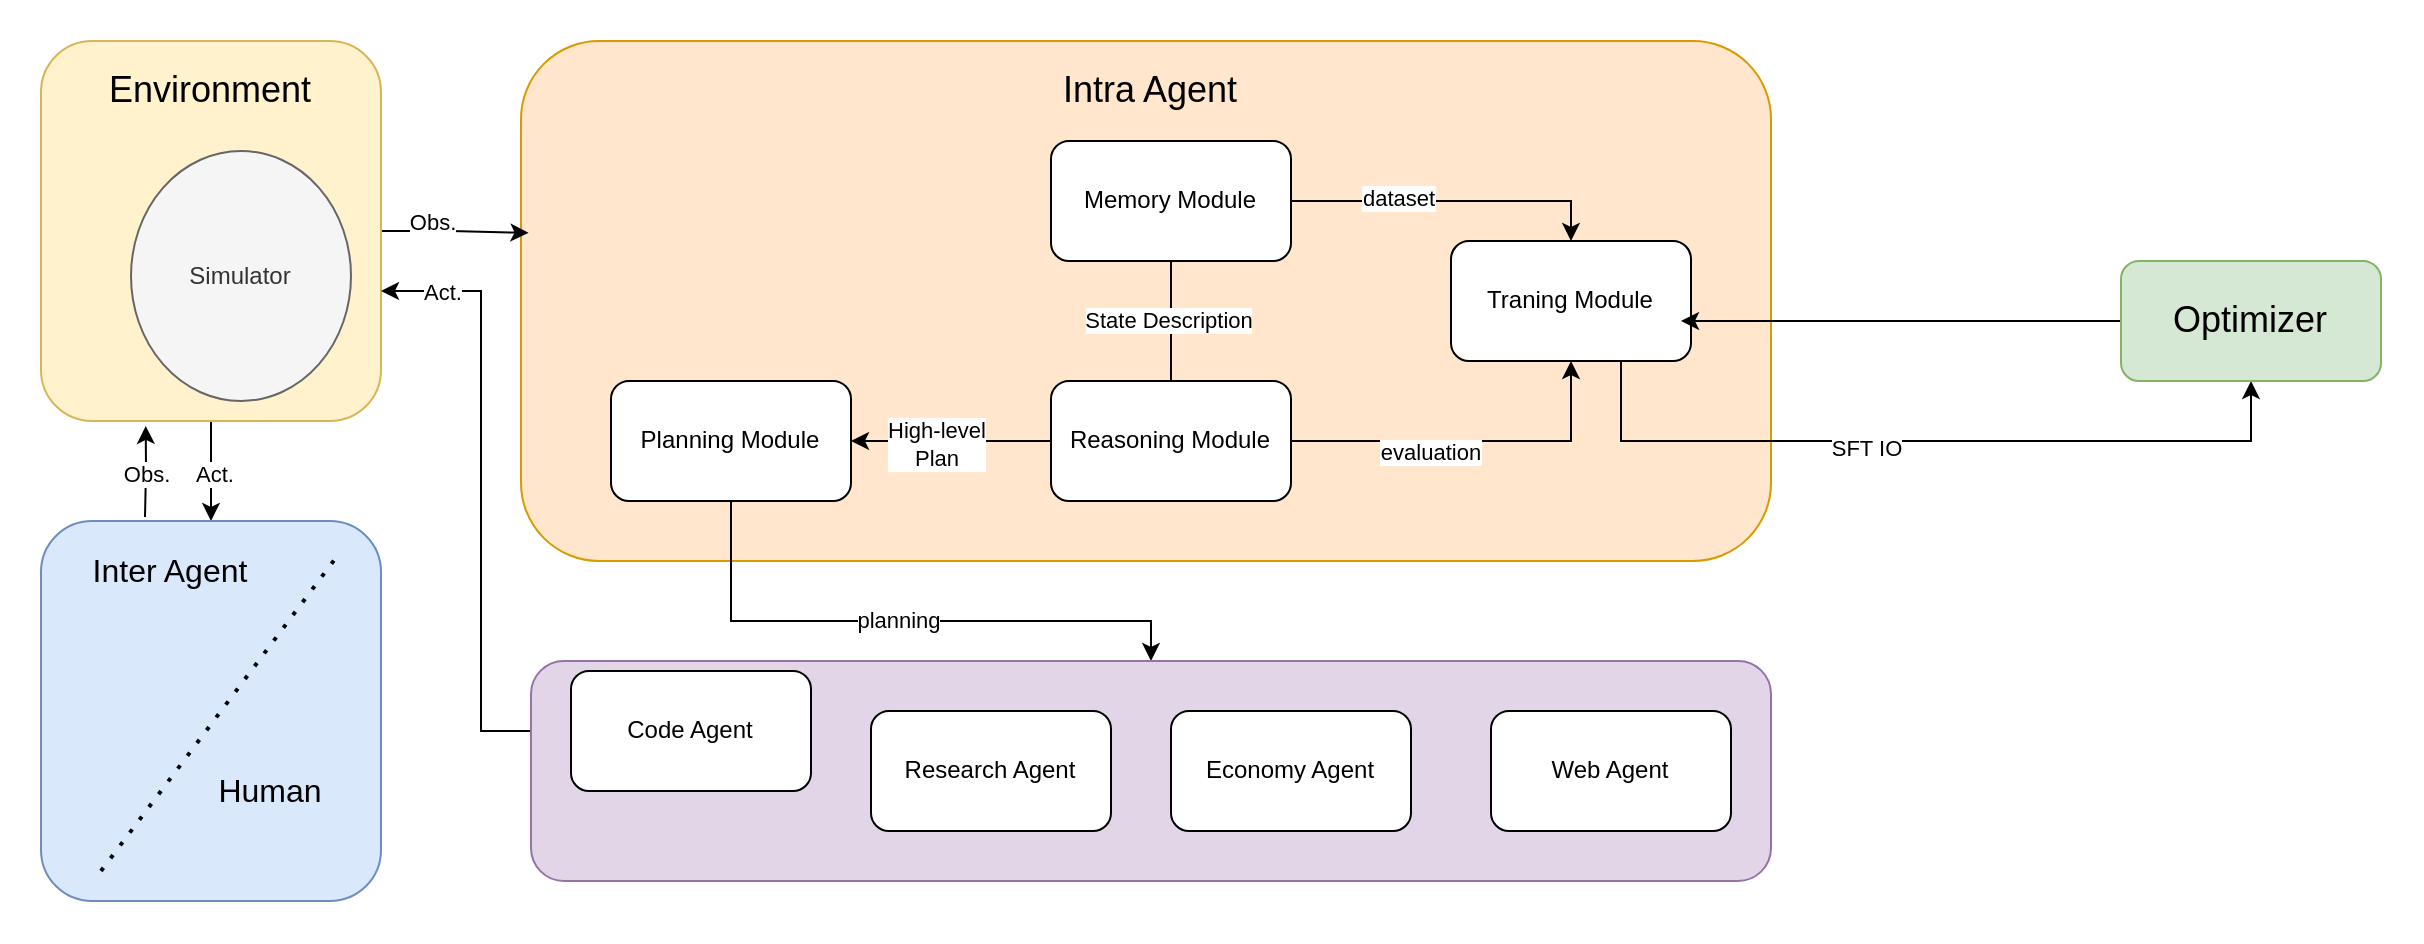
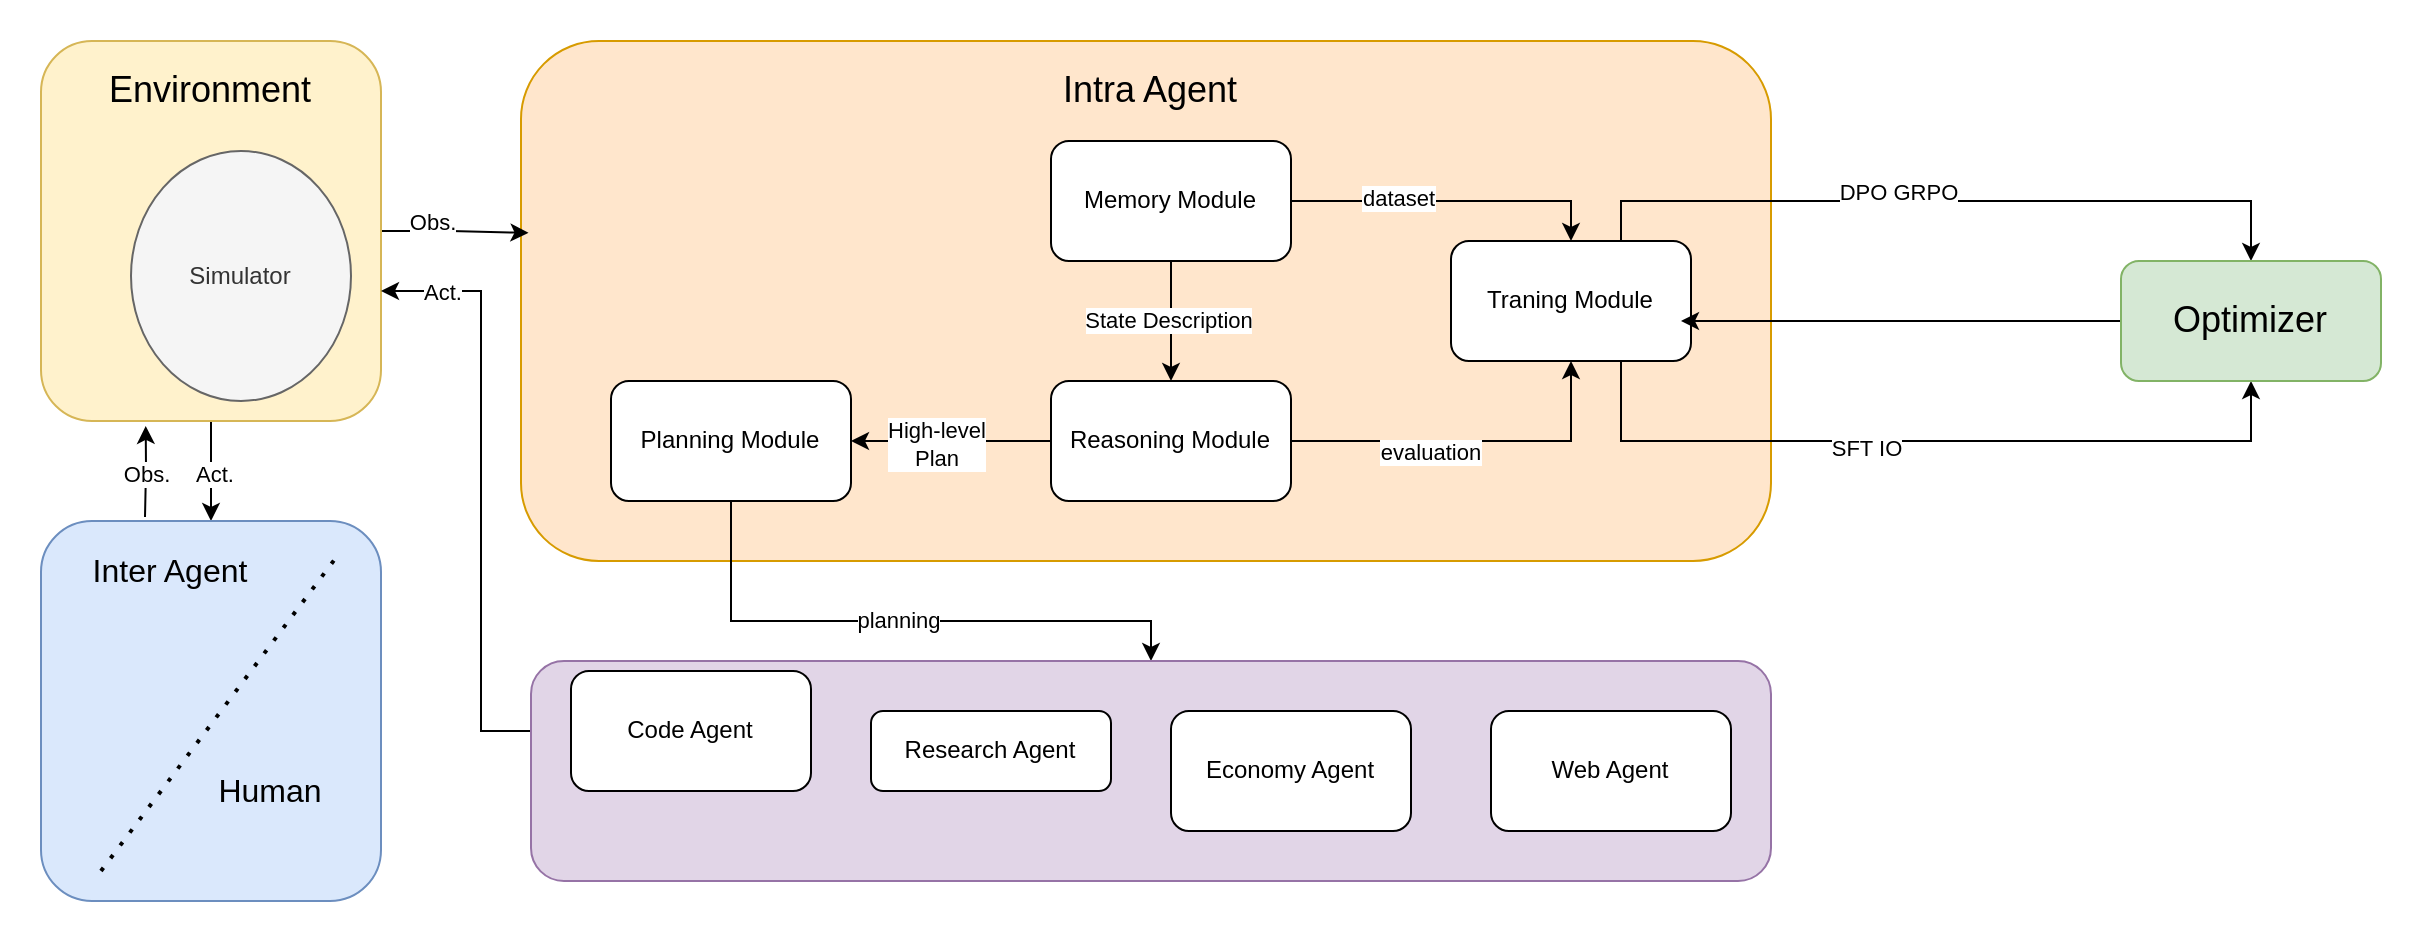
edge "Traning Module" -> "Optimizer": added, label "DPO GRPO"
edge "Memory Module" -- "Reasoning Module": arrowhead none -> classic
node "Research Agent": size 240x120 -> 240x80
